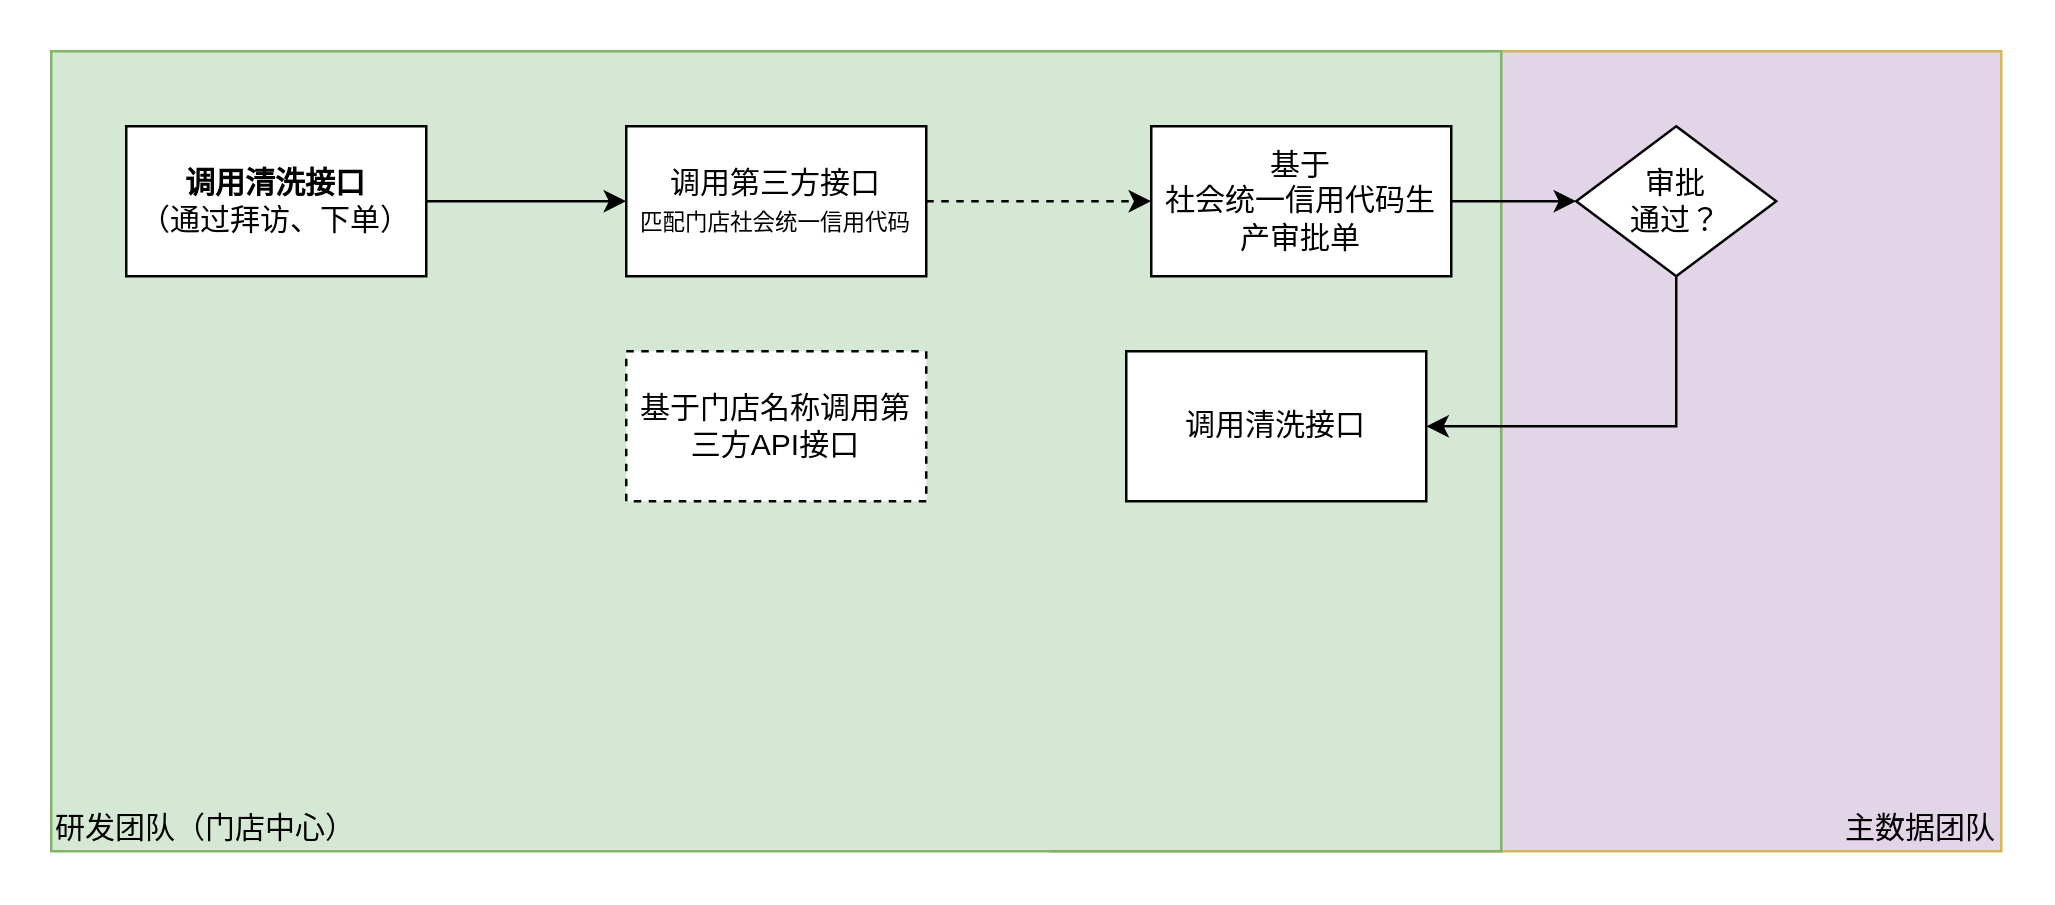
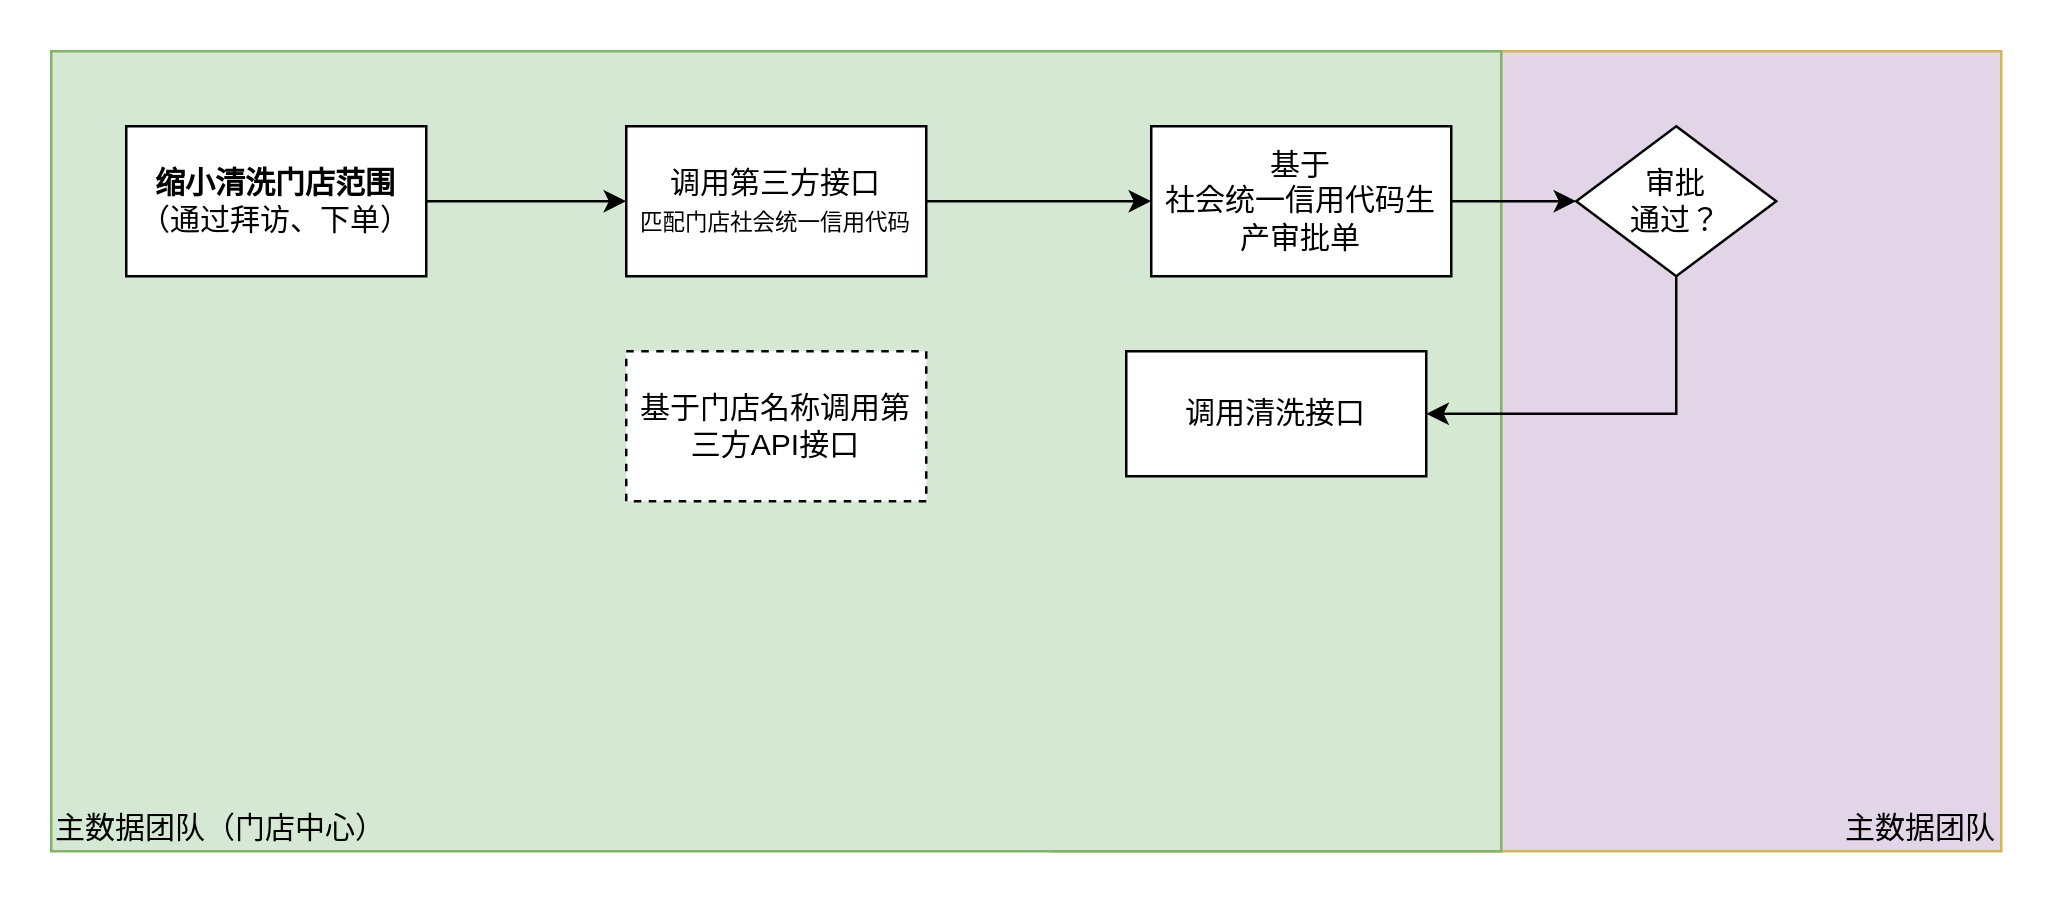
node "调用清洗接口 （通过拜访、下单）": label "调用清洗接口 （通过拜访、下单）" -> "缩小清洗门店范围 （通过拜访、下单）"
edge "调用第三方接口 匹配门店社会统一信用代码" -> "基于 社会统一信用代码生产审批单": style dashed -> solid
node "调用清洗接口": size 300x150 -> 300x125
node "研发团队（门店中心）": label "研发团队（门店中心）" -> "主数据团队（门店中心）"
